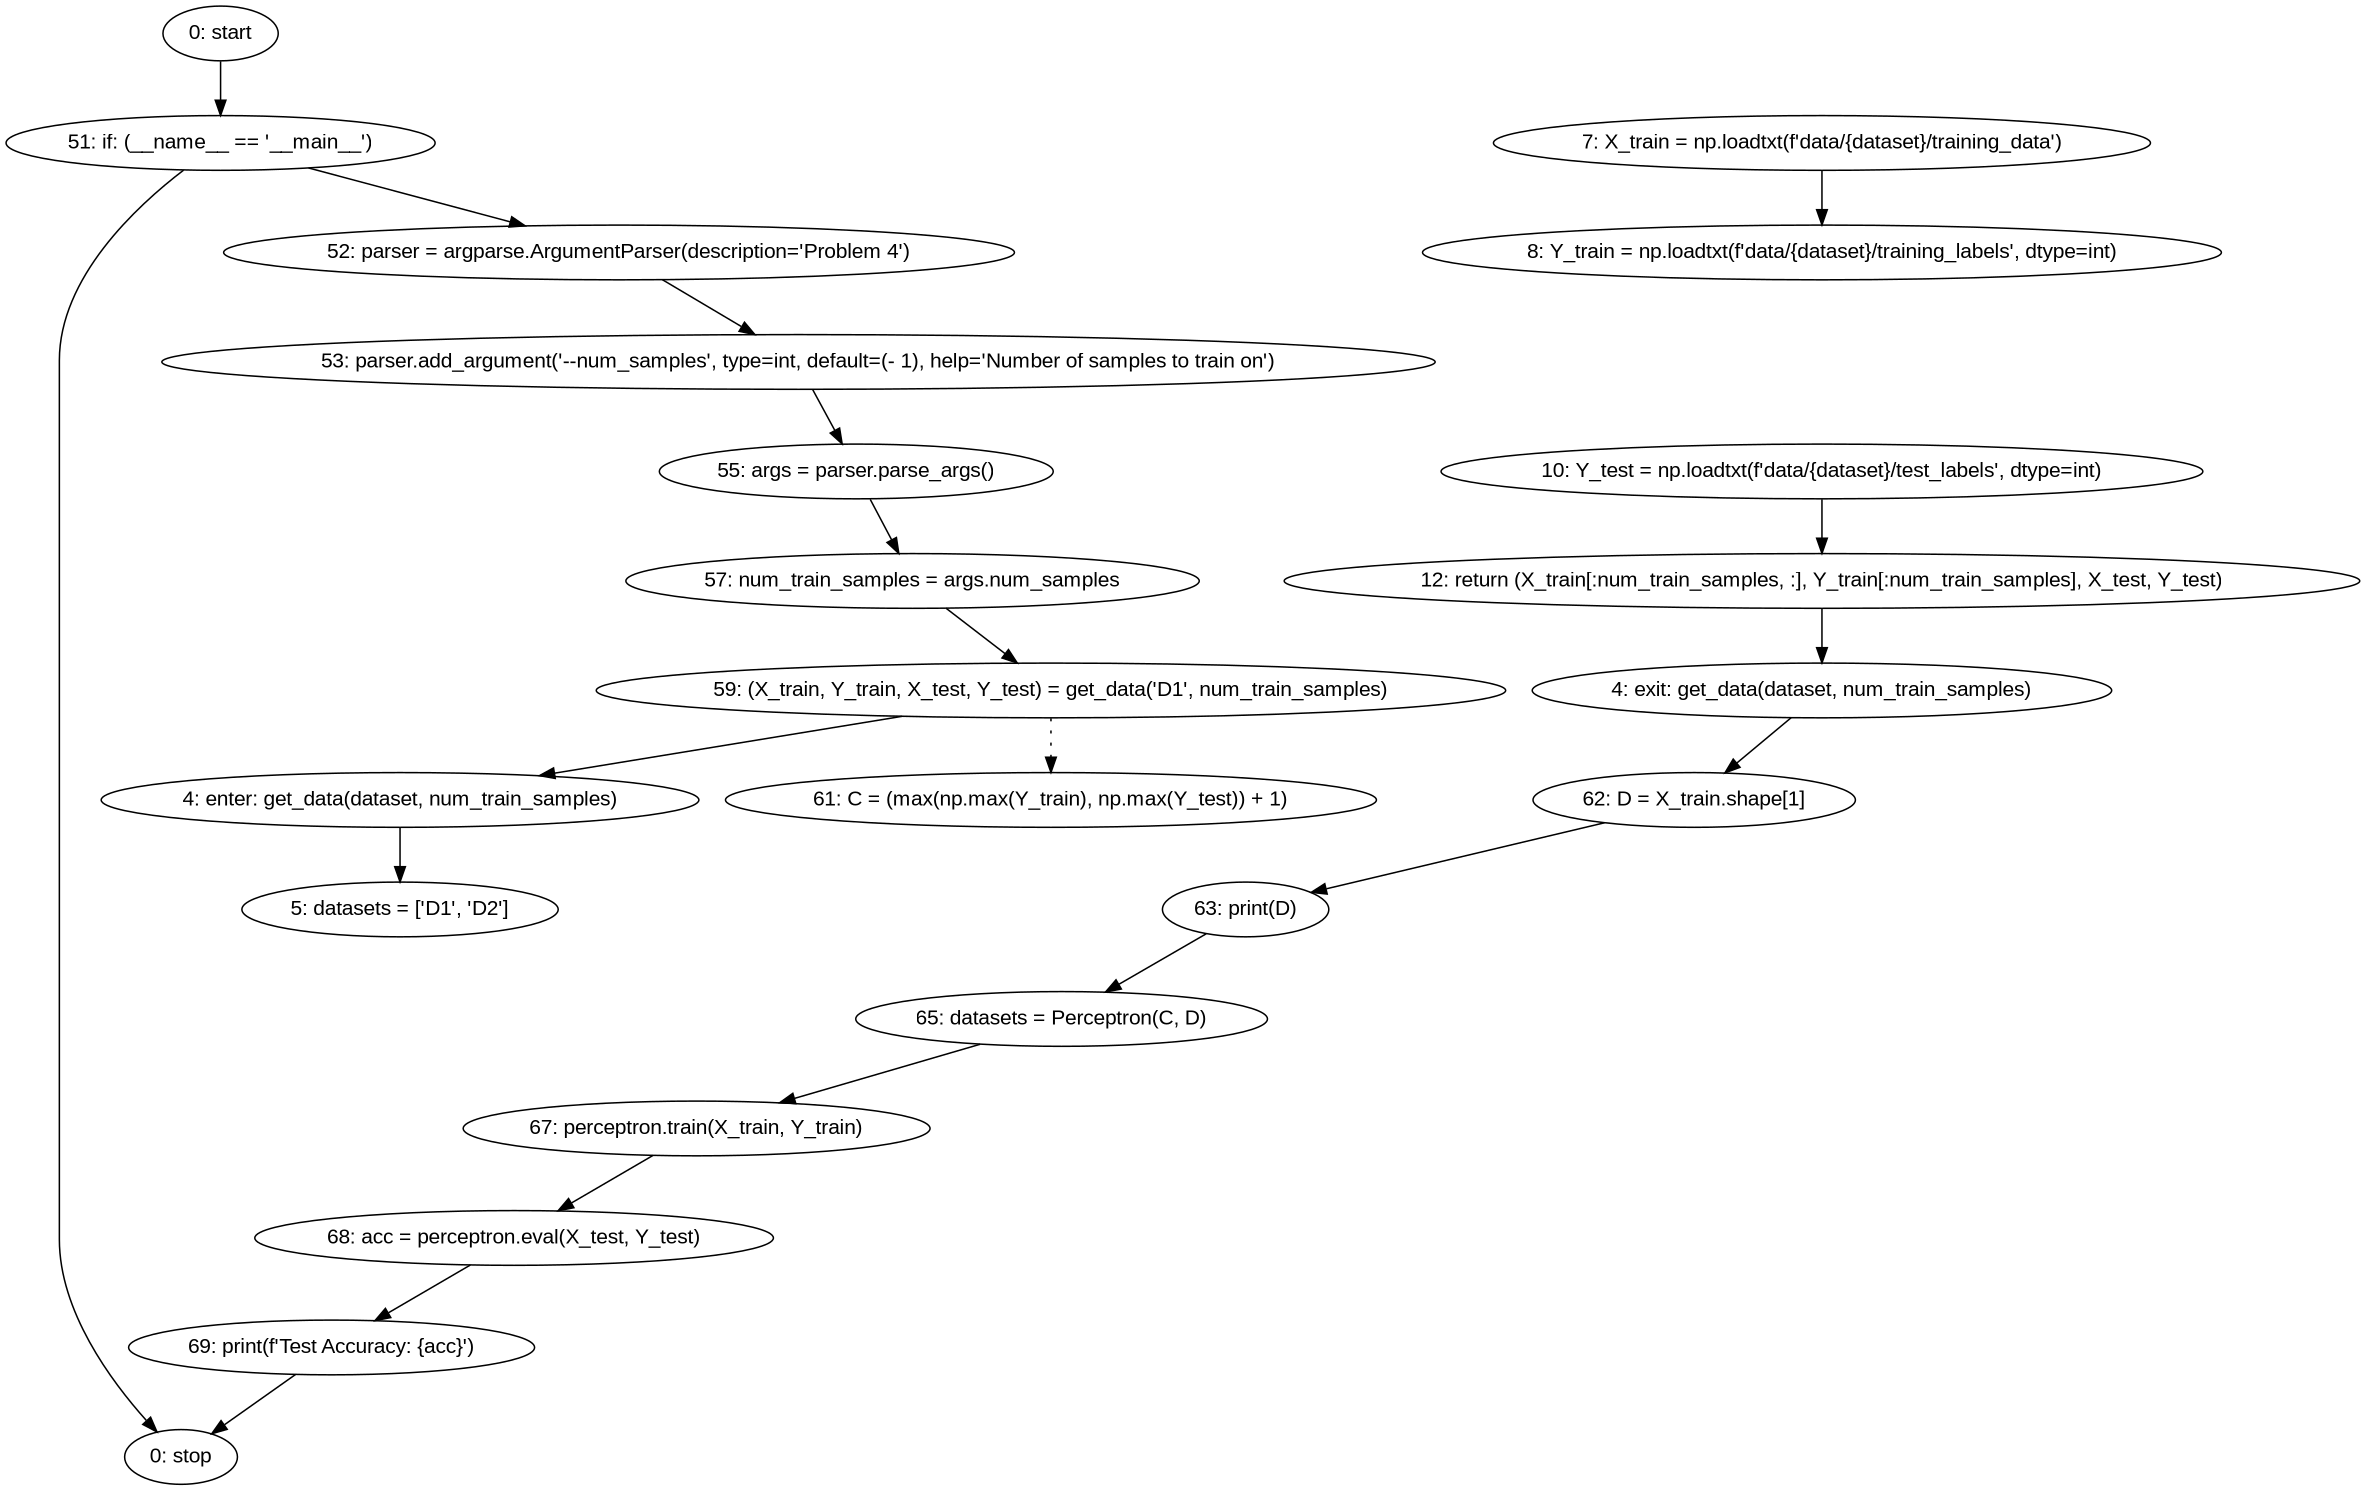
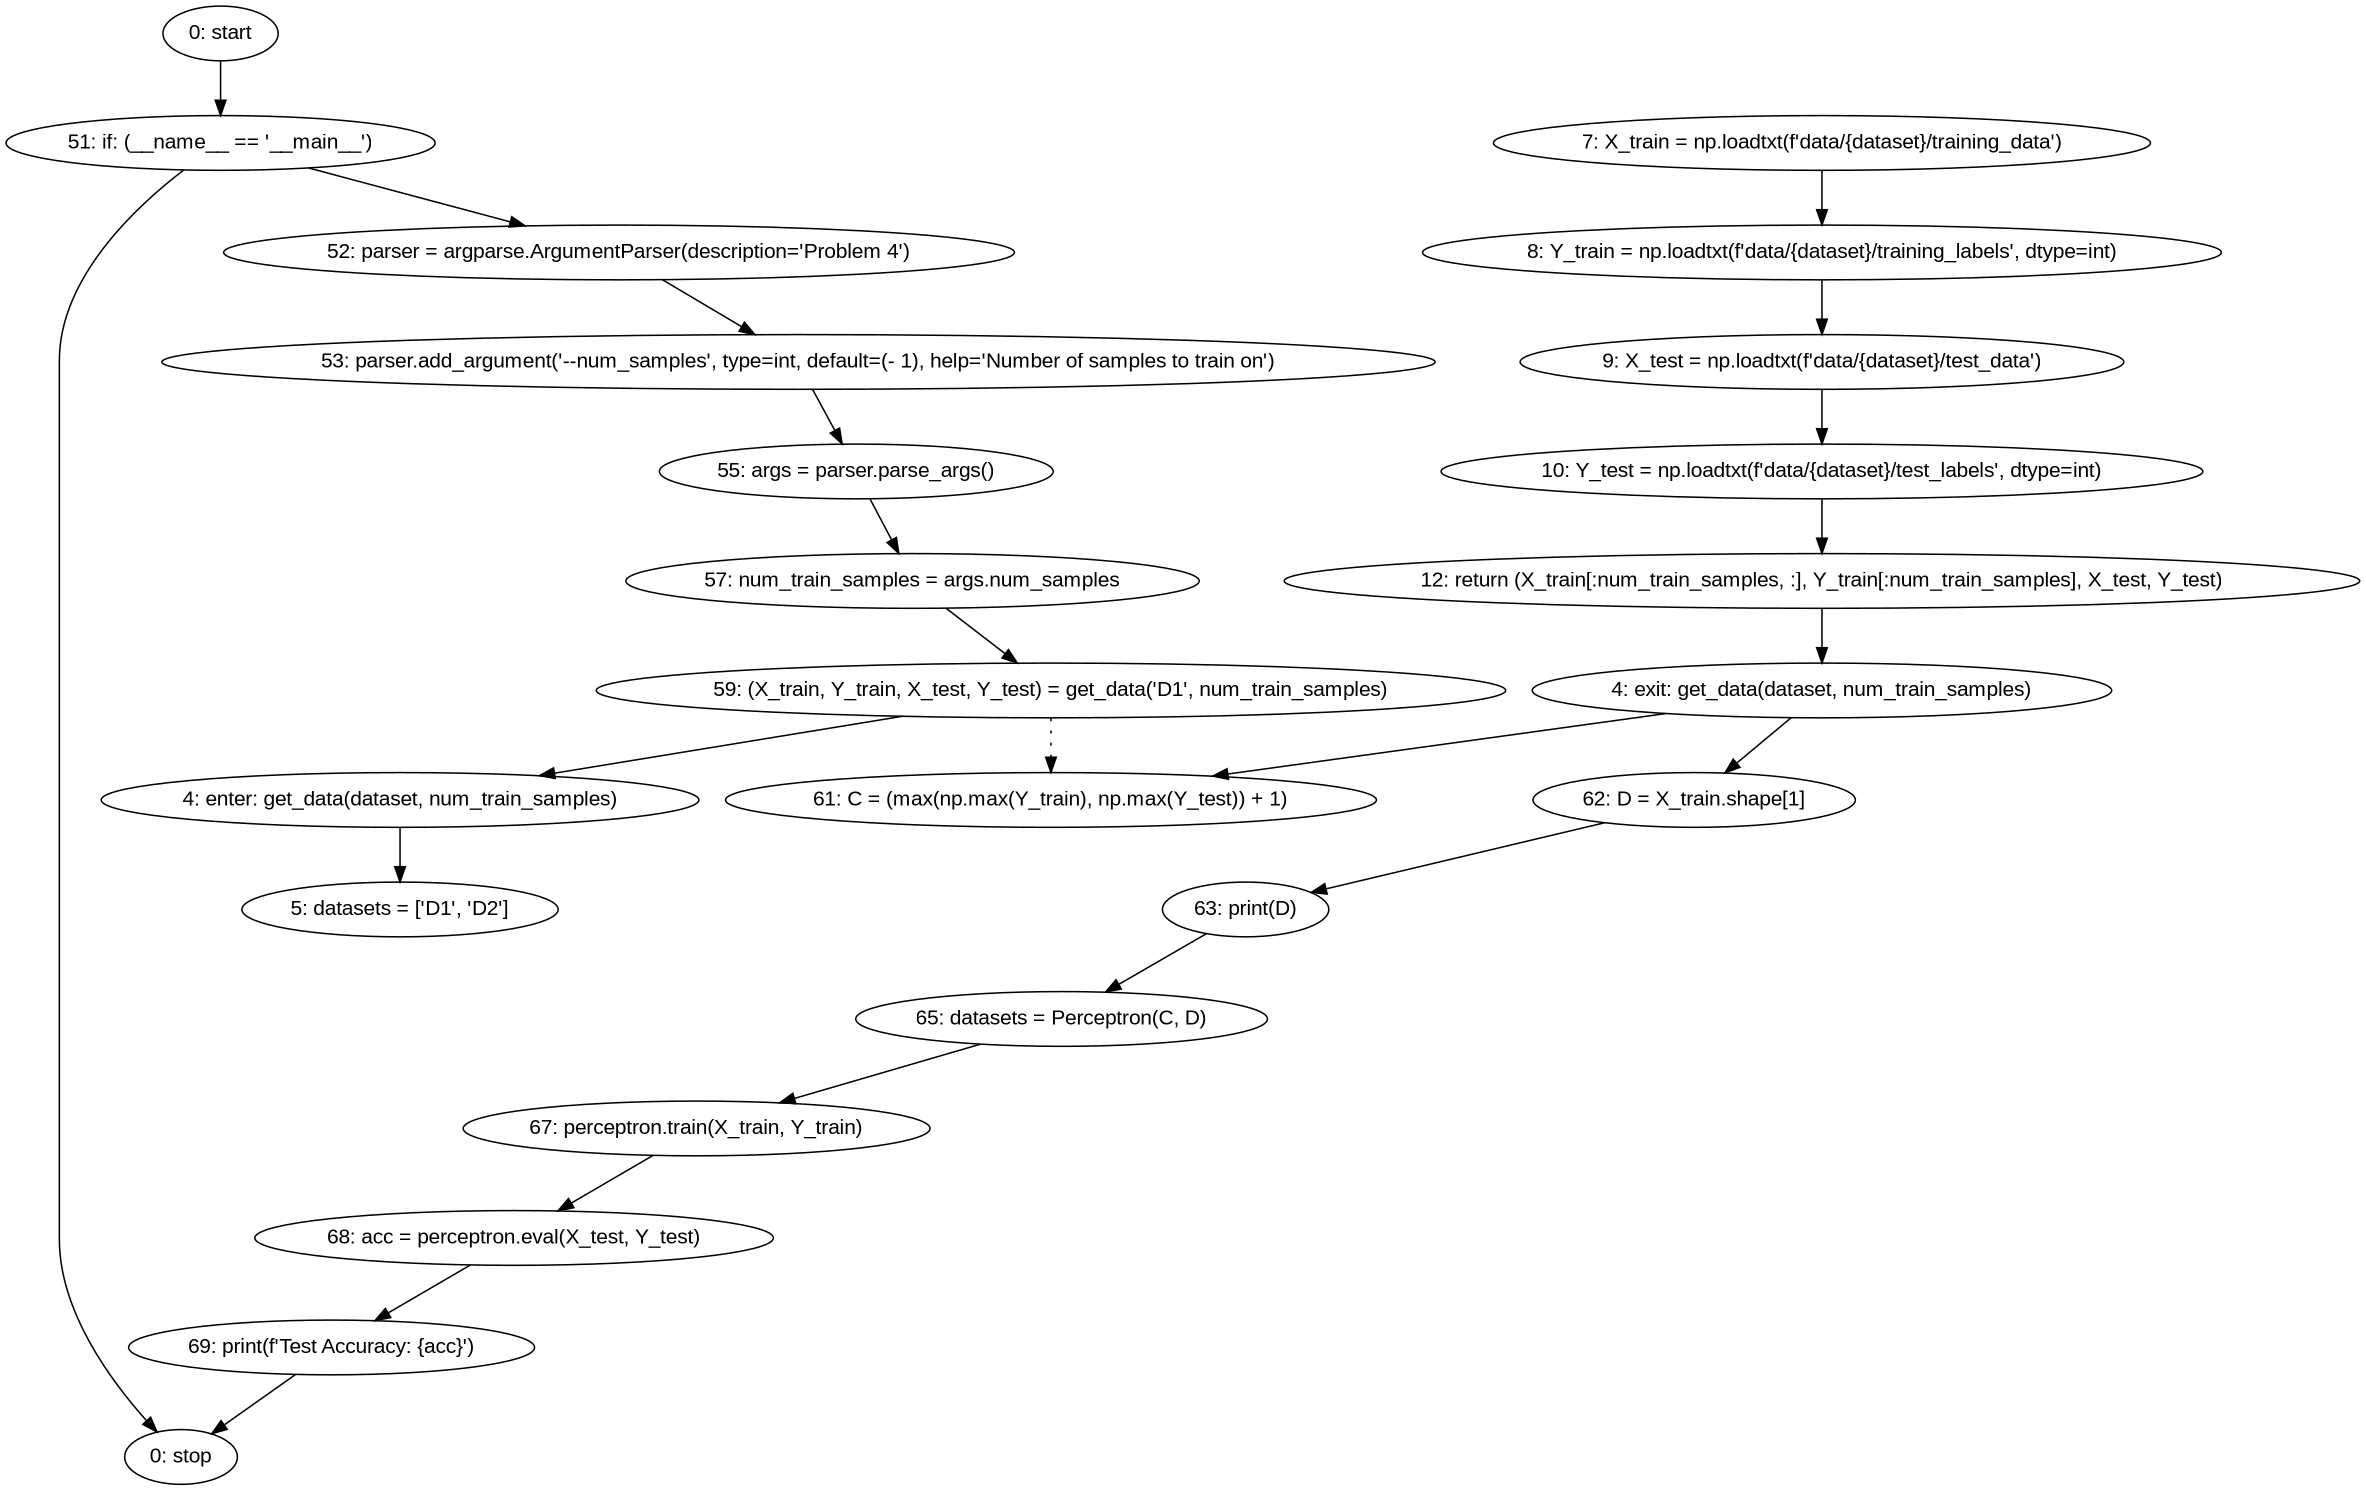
node "9: X_test = np.loadtxt(f'data/{dataset}/test_data')": added
edge "4: exit: get_data(dataset, num_train_samples)" -> "61: C = (max(np.max(Y_train), np.max(Y_test)) + 1)": added
